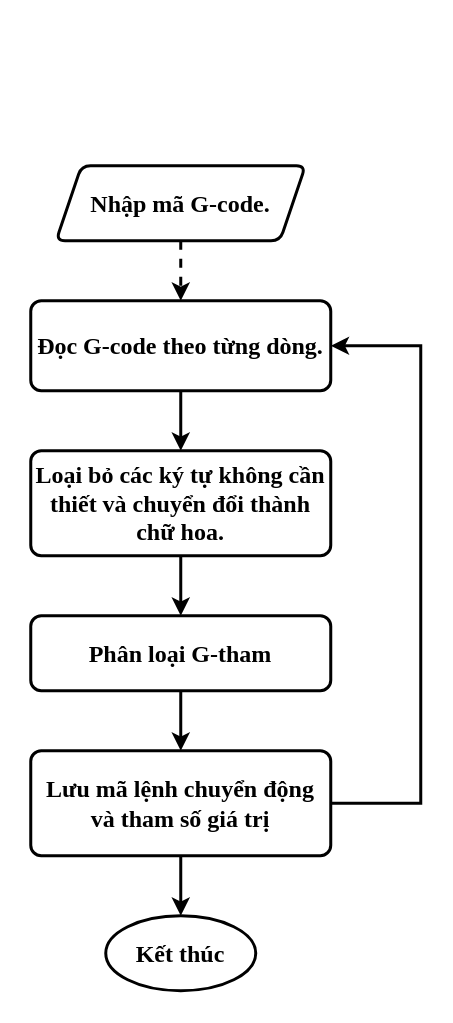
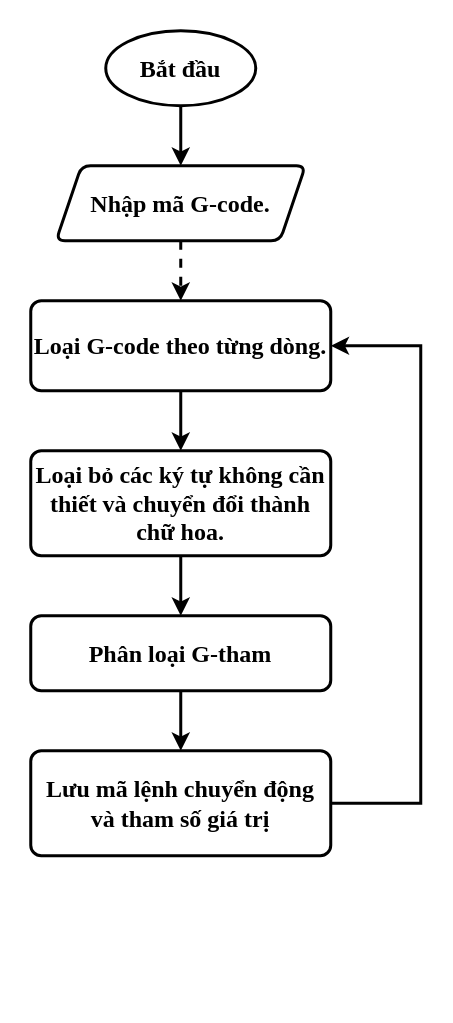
node "Bắt đầu": added
edge "Bắt đầu" -> "Nhập mã G-code.": added
node "Đọc G-code theo từng dòng.": label "Đọc G-code theo từng dòng." -> "Loại G-code theo từng dòng."
edge "Lưu mã lệnh chuyển động và tham số giá trị" -> "Kết thúc": removed
node "Kết thúc": removed
